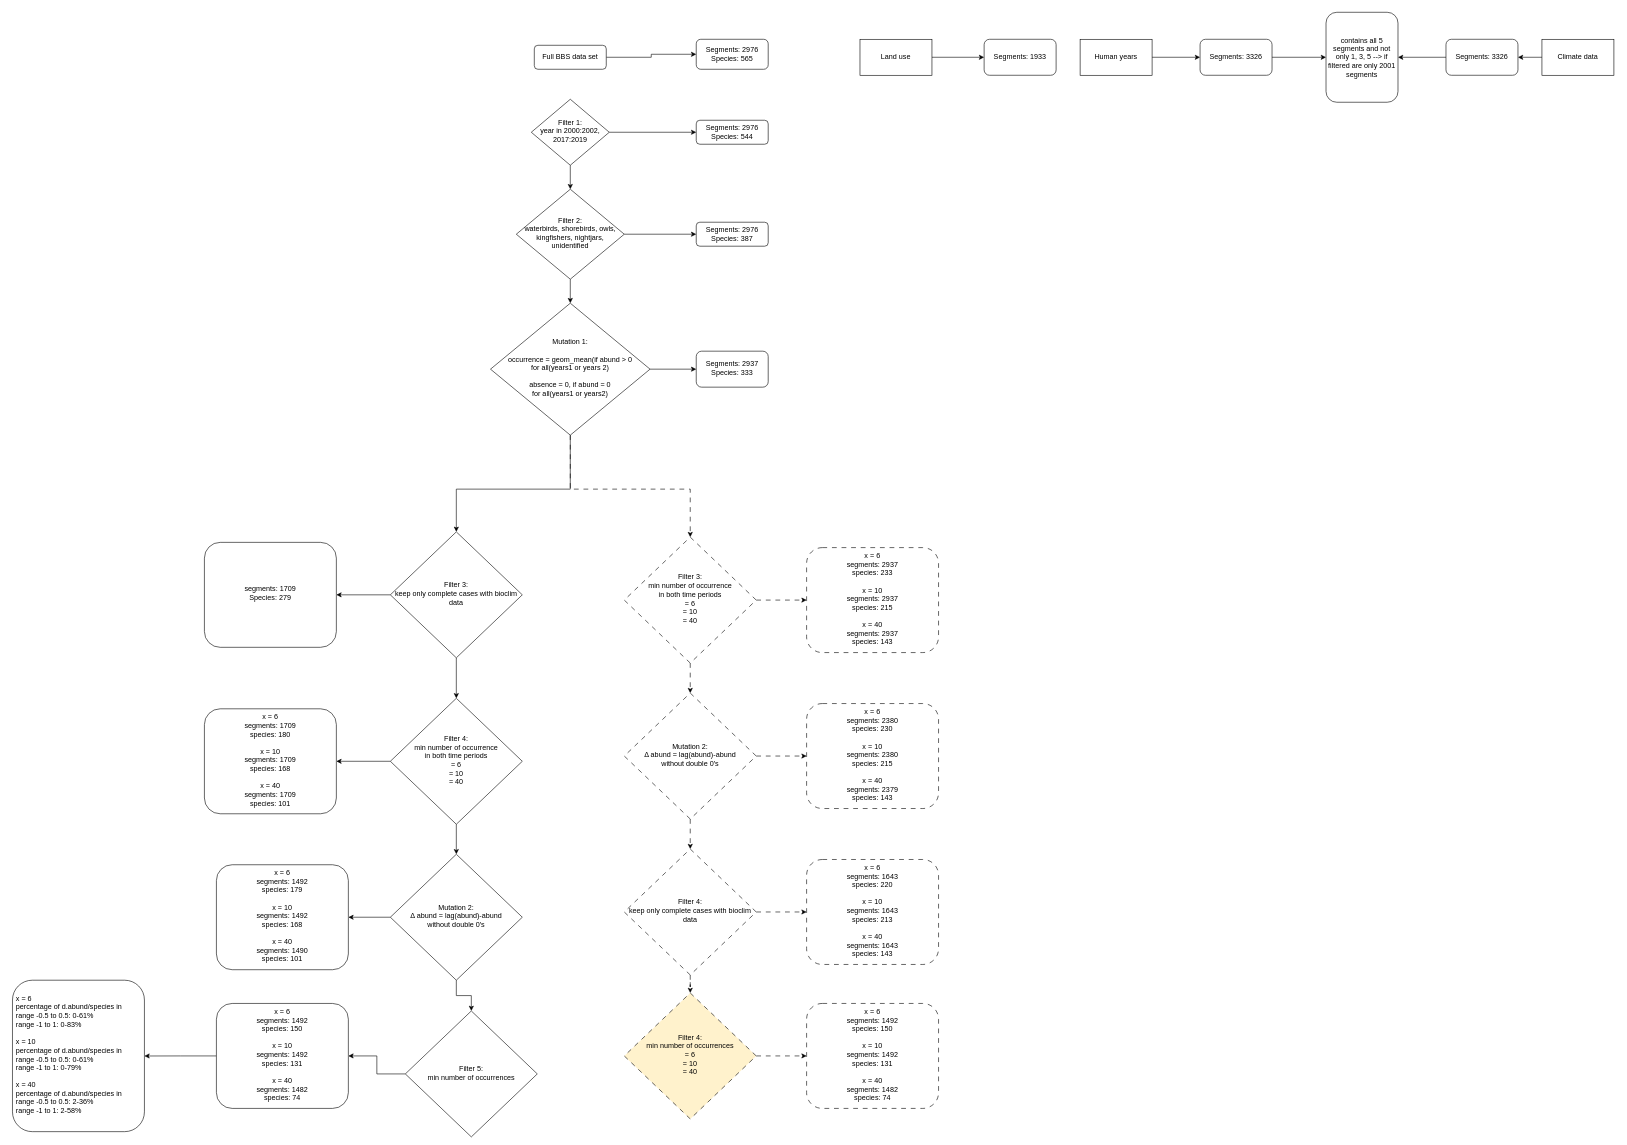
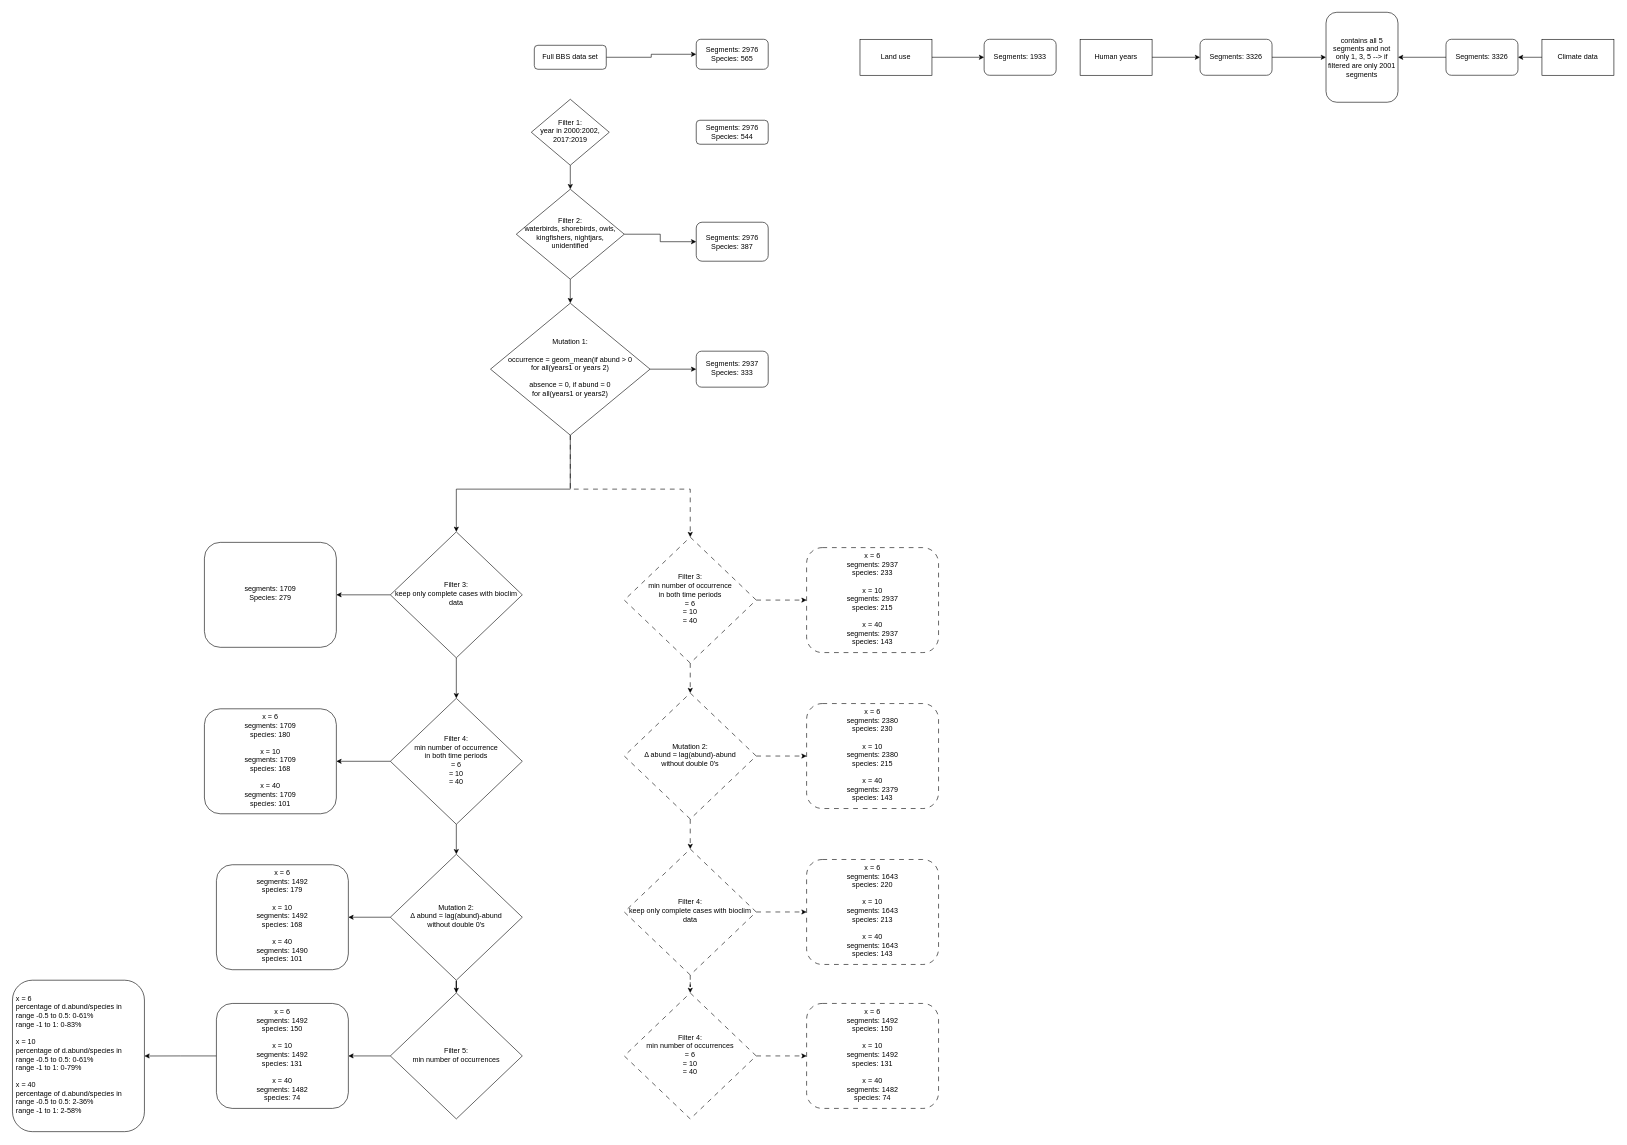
edge "Filter 1: year in 2000:2002, 2017:2019" -> "Segments: 2976 Species: 544": removed
node "Segments: 2976 Species: 387": size 72x24 -> 72x39
node "Filter 4: min number of occurrences = 6 = 10 = 40": fillcolor #fff2cc -> #ffffff
node "Filter 5: min number of occurrences": moved (471, 1074) -> (456, 1056)
